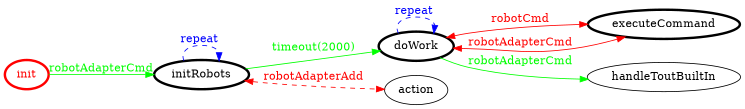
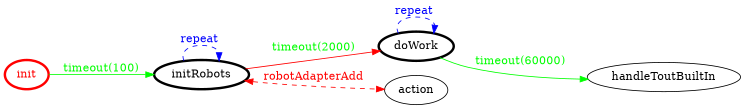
node "executeCommand": removed
edge "initRobots" -> "doWork": color green -> red
edge "doWork" -> "handleToutBuiltIn": label "robotAdapterCmd" -> "timeout(60000)"
edge "init" -> "initRobots": label "robotAdapterCmd" -> "timeout(100)"
